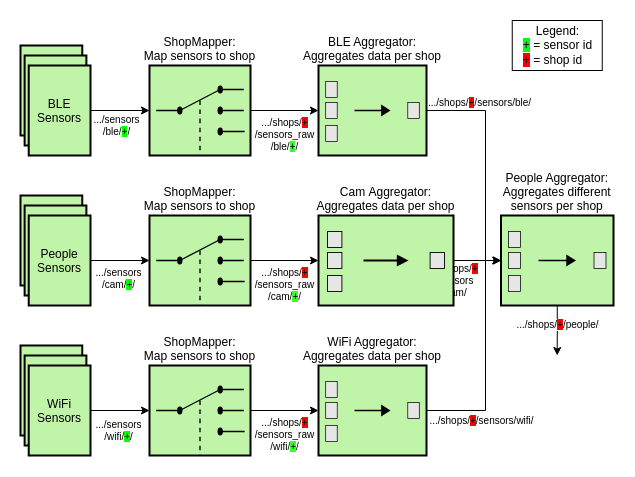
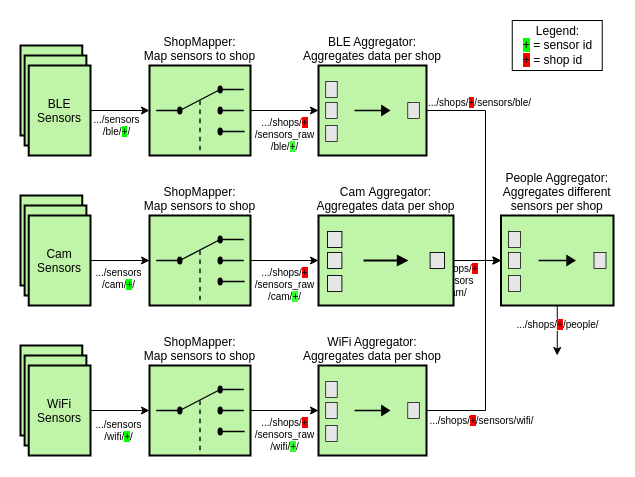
node "People Sensors": label "People Sensors" -> "Cam Sensors"
